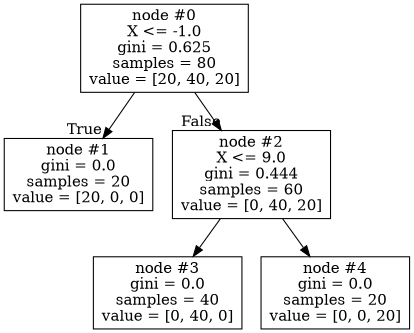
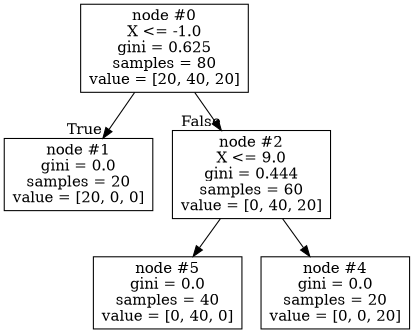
node "node #3 gini = 0.0 samples = 40 value = [0, 40, 0]": label "node #3 gini = 0.0 samples = 40 value = [0, 40, 0]" -> "node #5 gini = 0.0 samples = 40 value = [0, 40, 0]"
